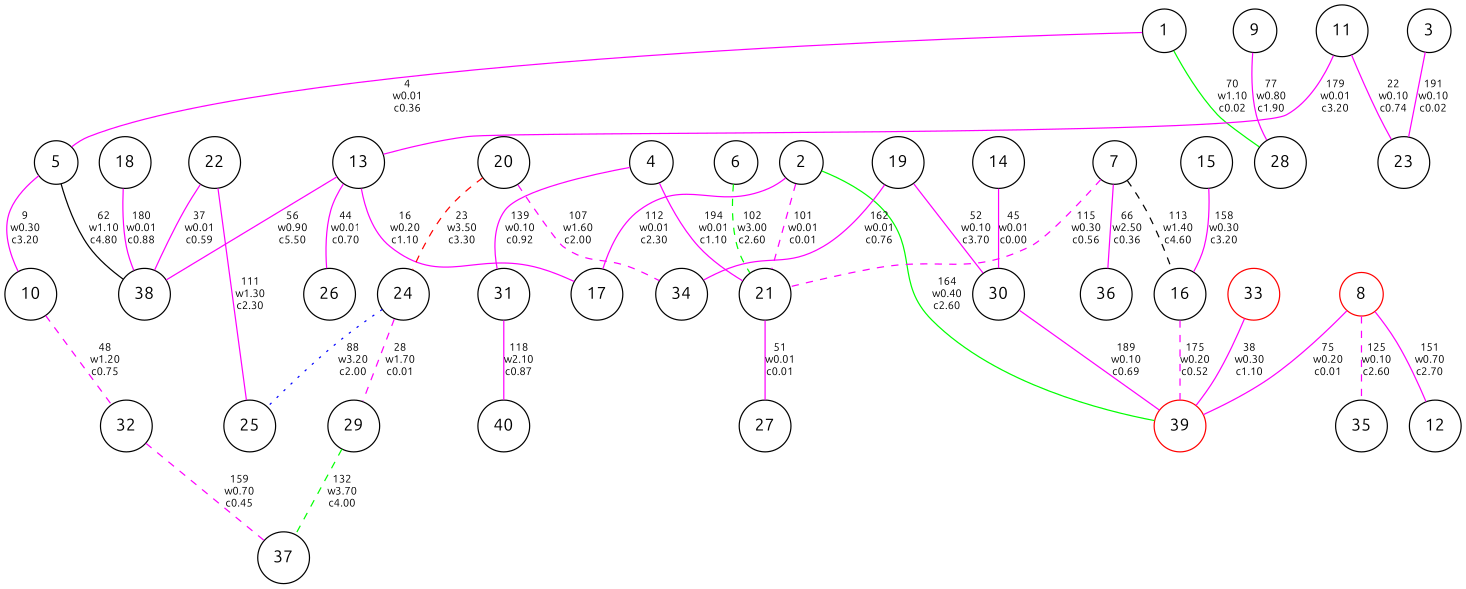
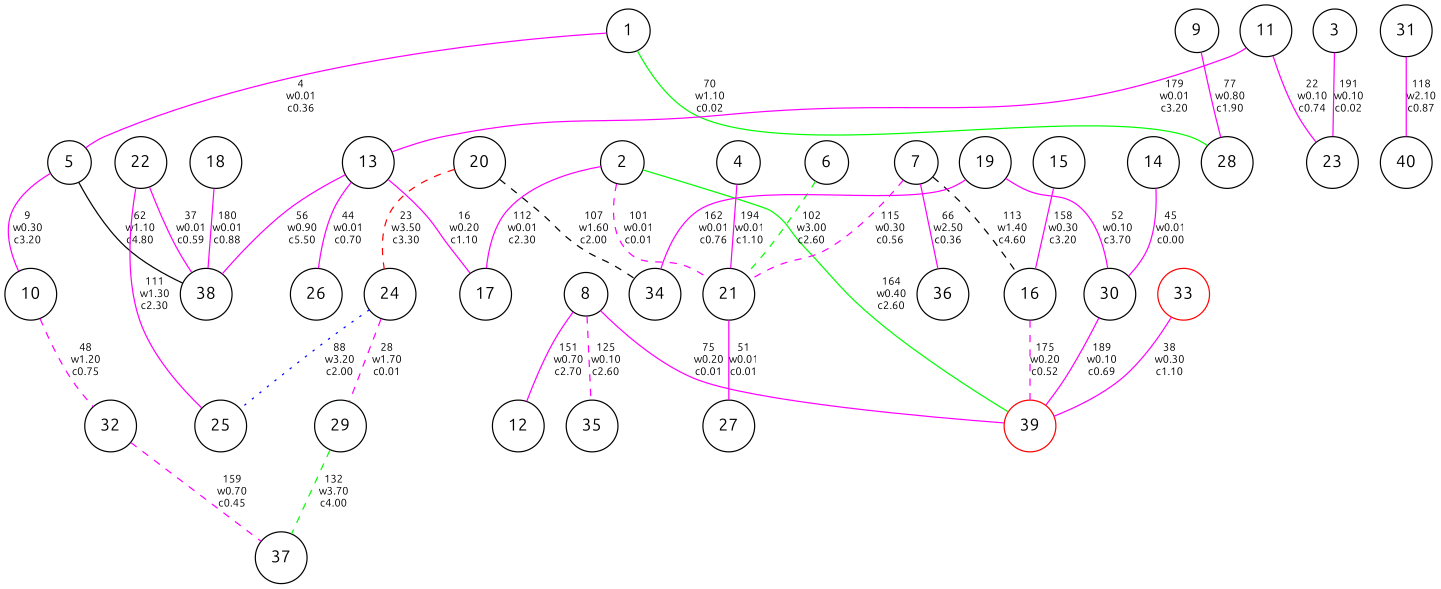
edge "4" -- "31": removed, label "139 w0.10 c0.92"
edge "20" -- "34": color #ff00ff -> black
node "8": color #ff0000 -> black
